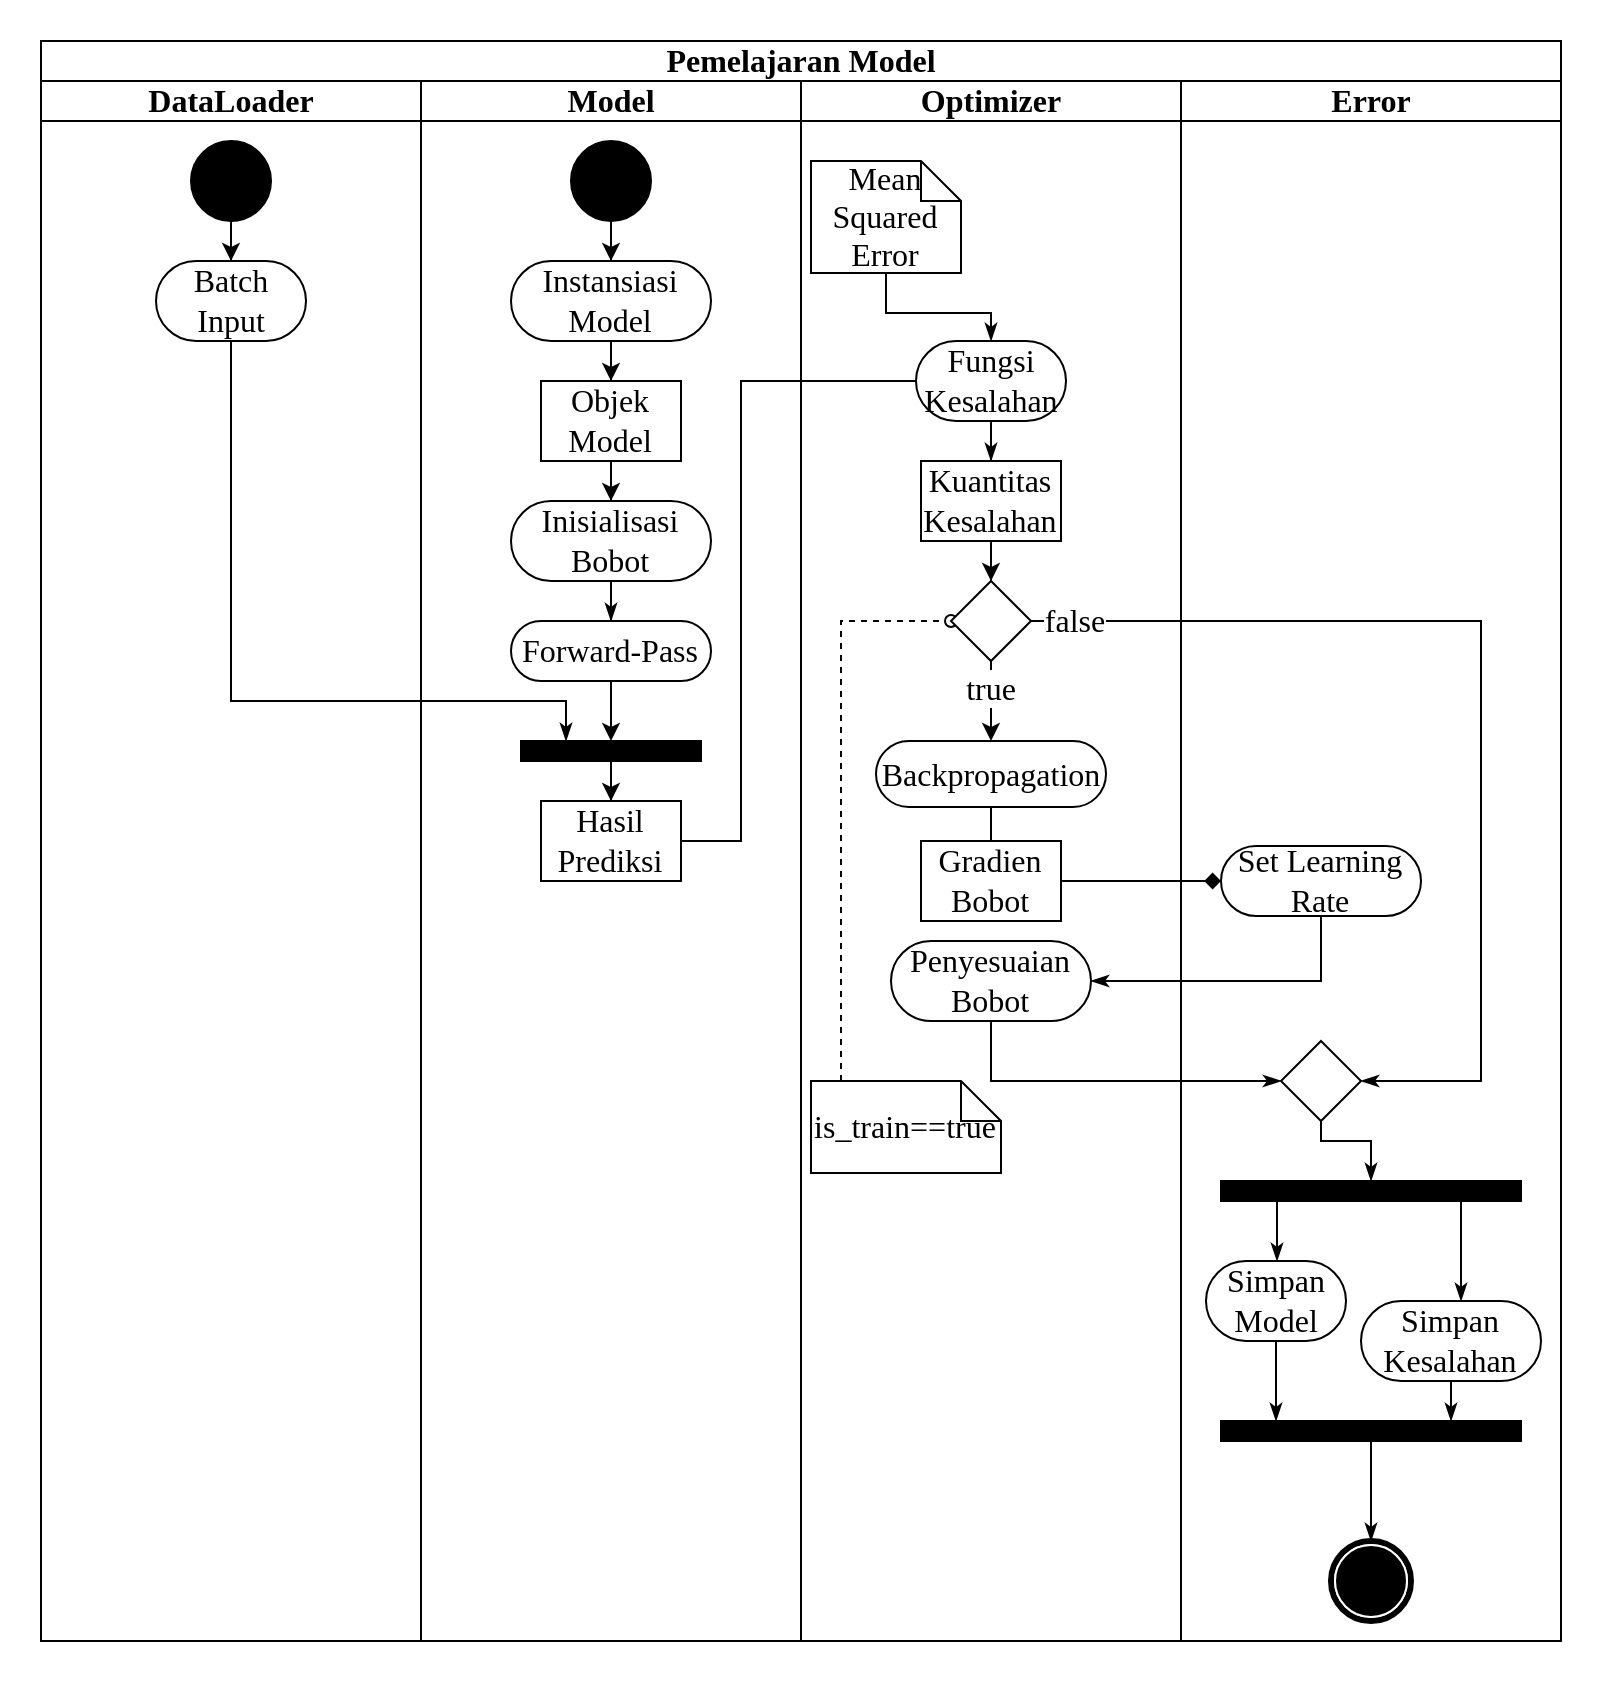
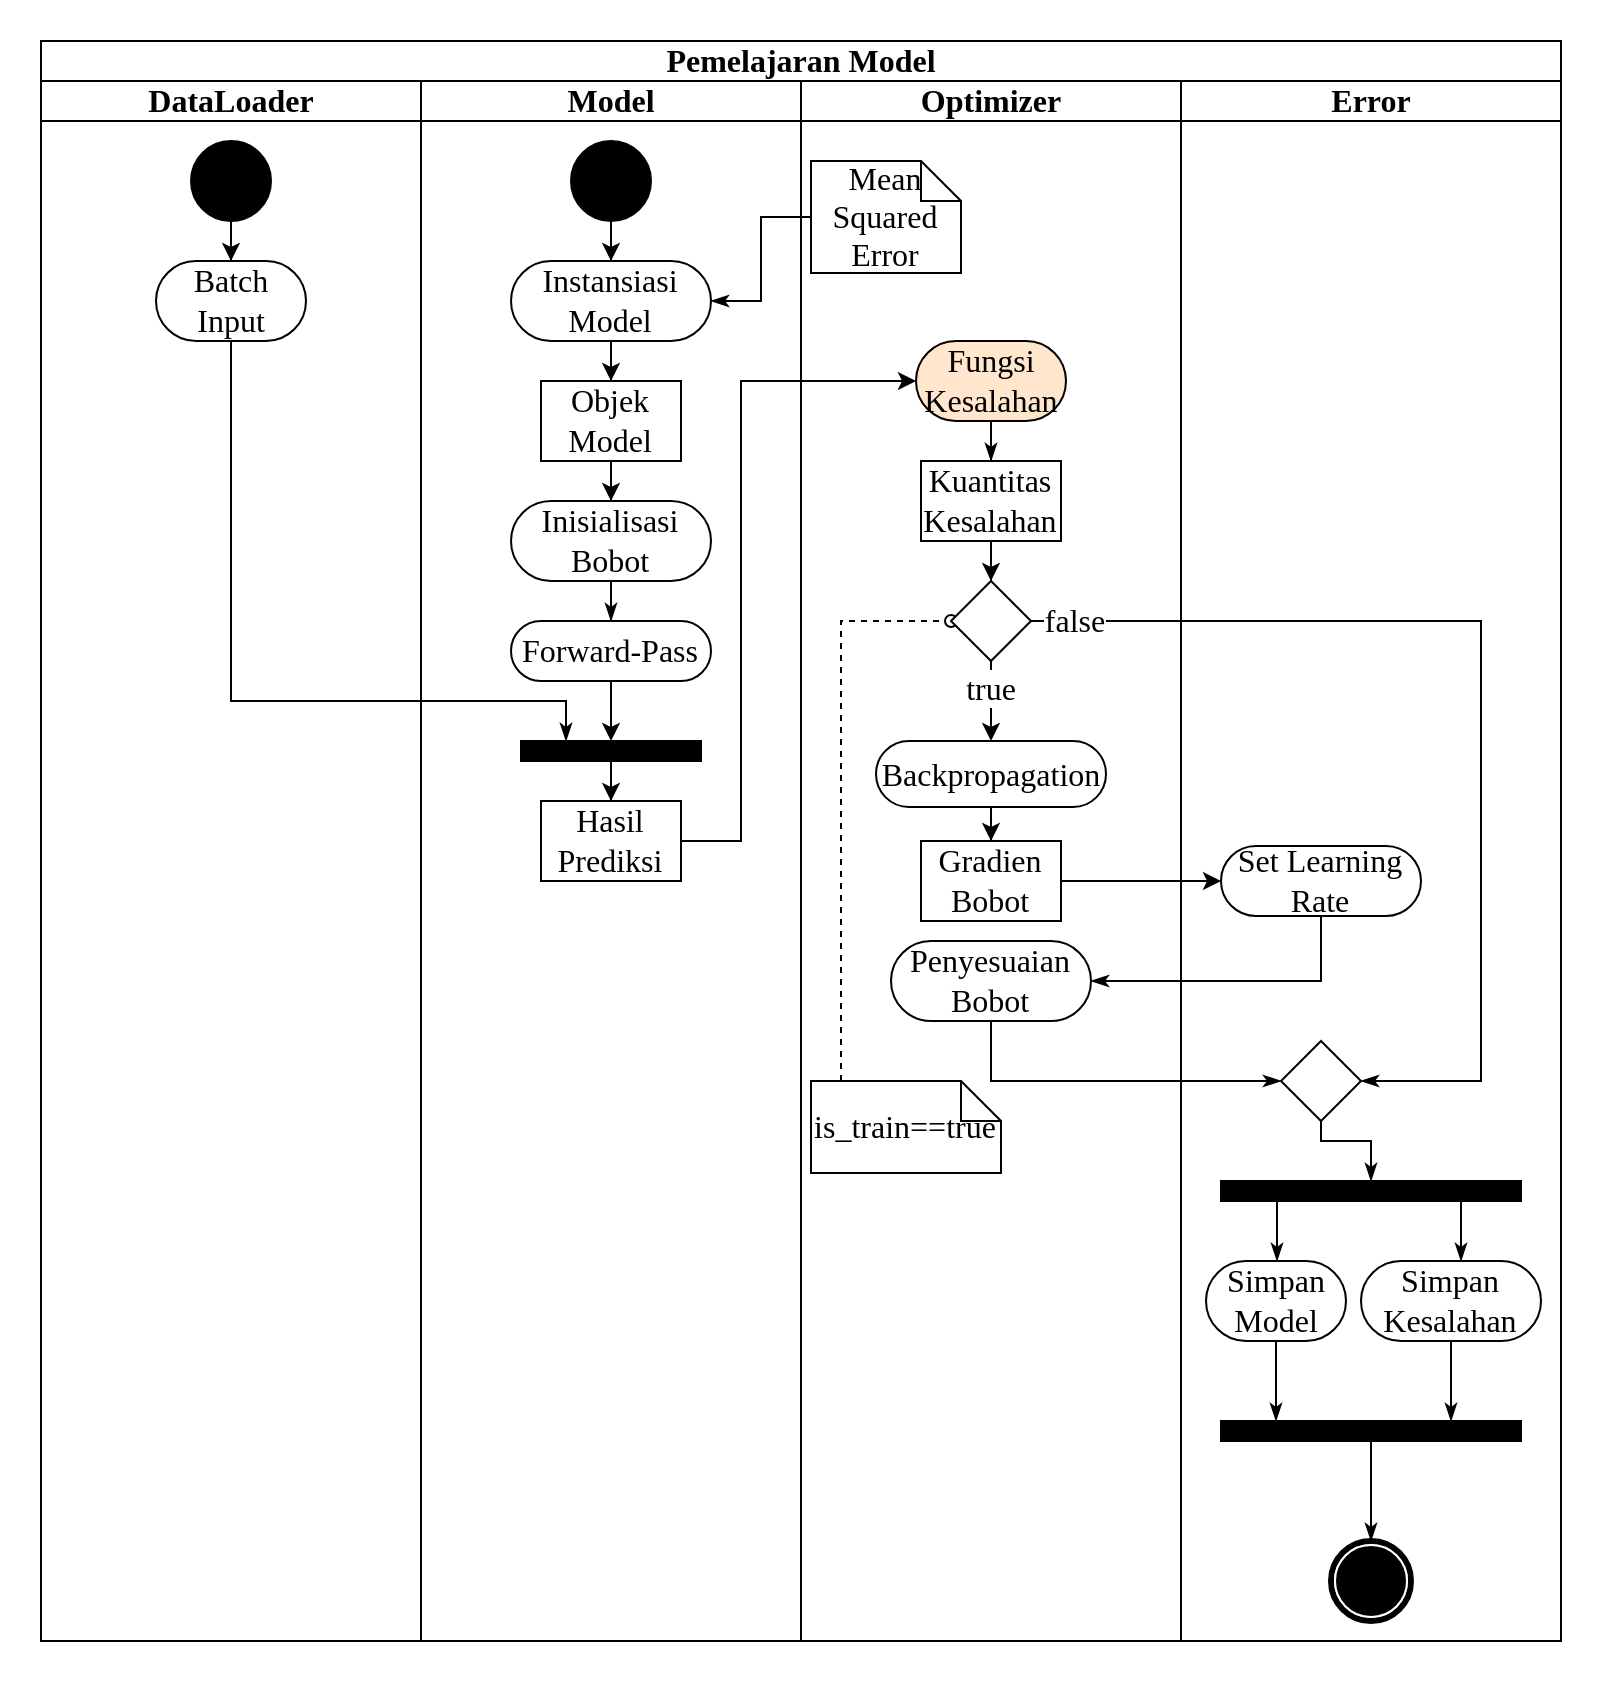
edge "Mean Squared Error" -> "Fungsi Kesalahan": now "Mean Squared Error" -> "Instansiasi Model"
edge "Fungsi Kesalahan" -- "Hasil Prediksi": arrowhead none -> classic
node "Fungsi Kesalahan": fillcolor #ffffff -> #ffe6cc
edge "Backpropagation" -- "Gradien Bobot": arrowhead none -> classic
edge "Gradien Bobot" -> "Set Learning Rate": arrowhead diamond -> classic
node "Simpan Kesalahan": moved (1451, 1341) -> (1451, 1301)
